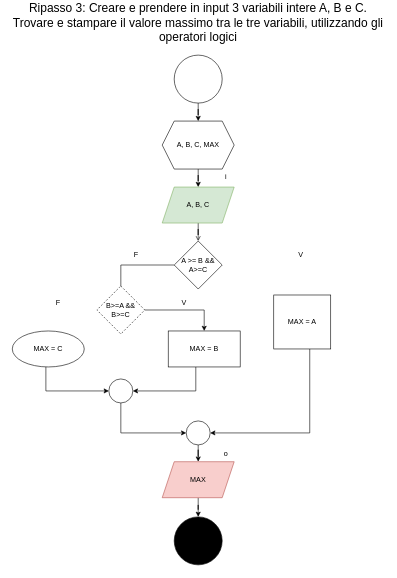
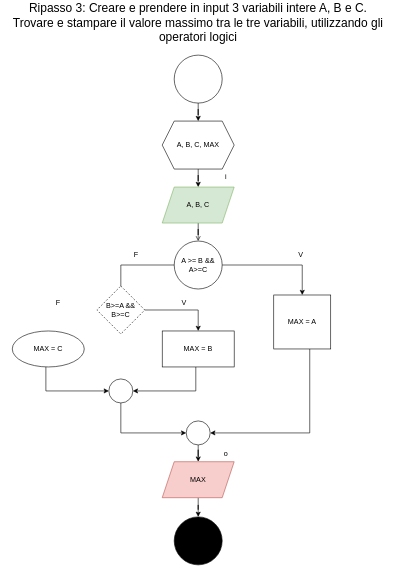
node "A >= B && A>=C": shape diamond -> ellipse
edge "A >= B && A>=C" -> "MAX = A": added
node "MAX = B": moved (204, 349) -> (198, 349)
